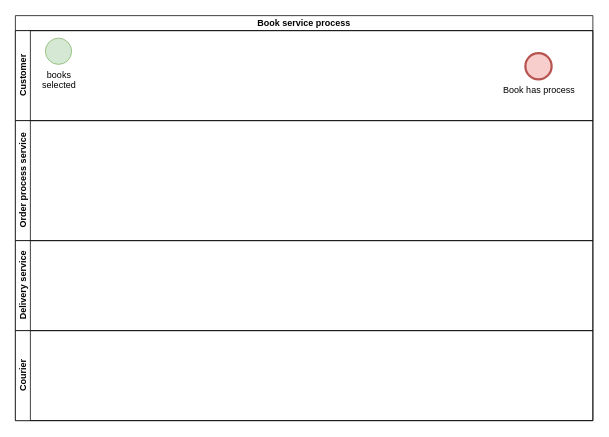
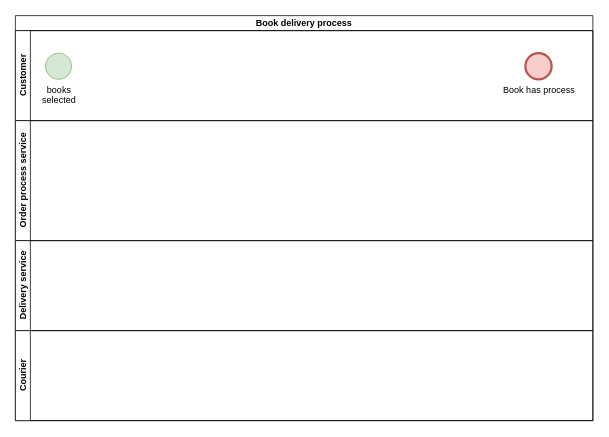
node "Book service process": label "Book service process" -> "Book delivery process"
node "books selected": moved (59, 51) -> (59, 66)
